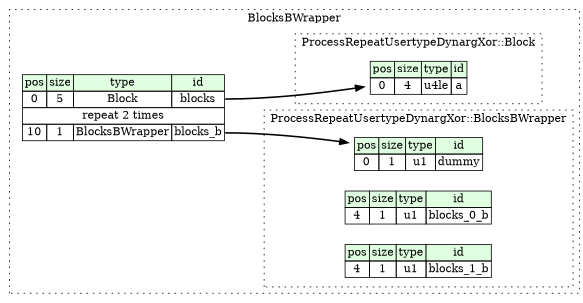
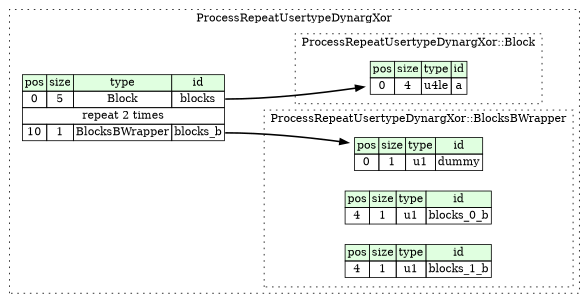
cluster "BlocksBWrapper": label "BlocksBWrapper" -> "ProcessRepeatUsertypeDynargXor"
